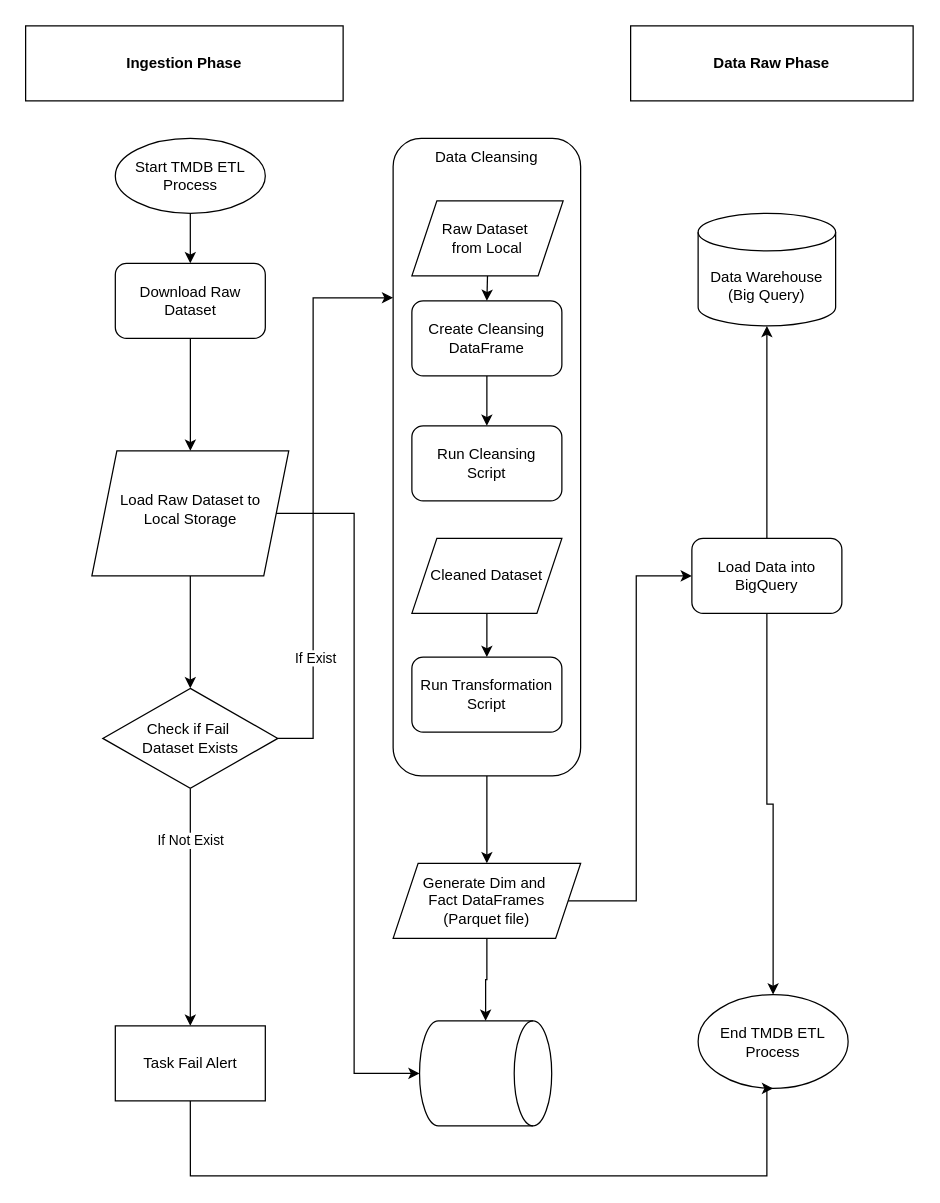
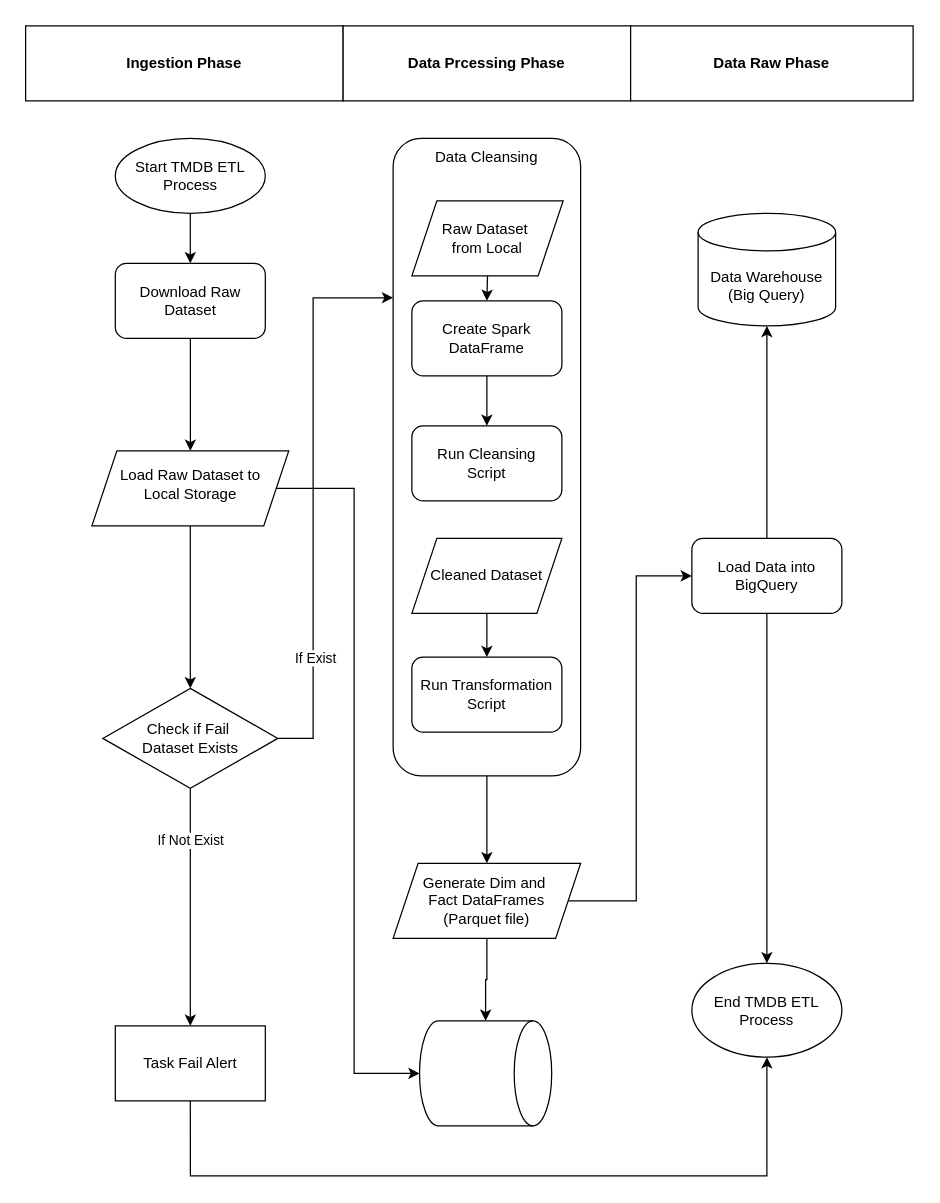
node "Data Prcessing Phase": added
node "Create Cleansing DataFrame": label "Create Cleansing DataFrame" -> "Create Spark DataFrame"
node "Load Raw Dataset to Local Storage": size 197x125 -> 197x75
node "End TMDB ETL Process": moved (773, 1041) -> (767, 1010)
